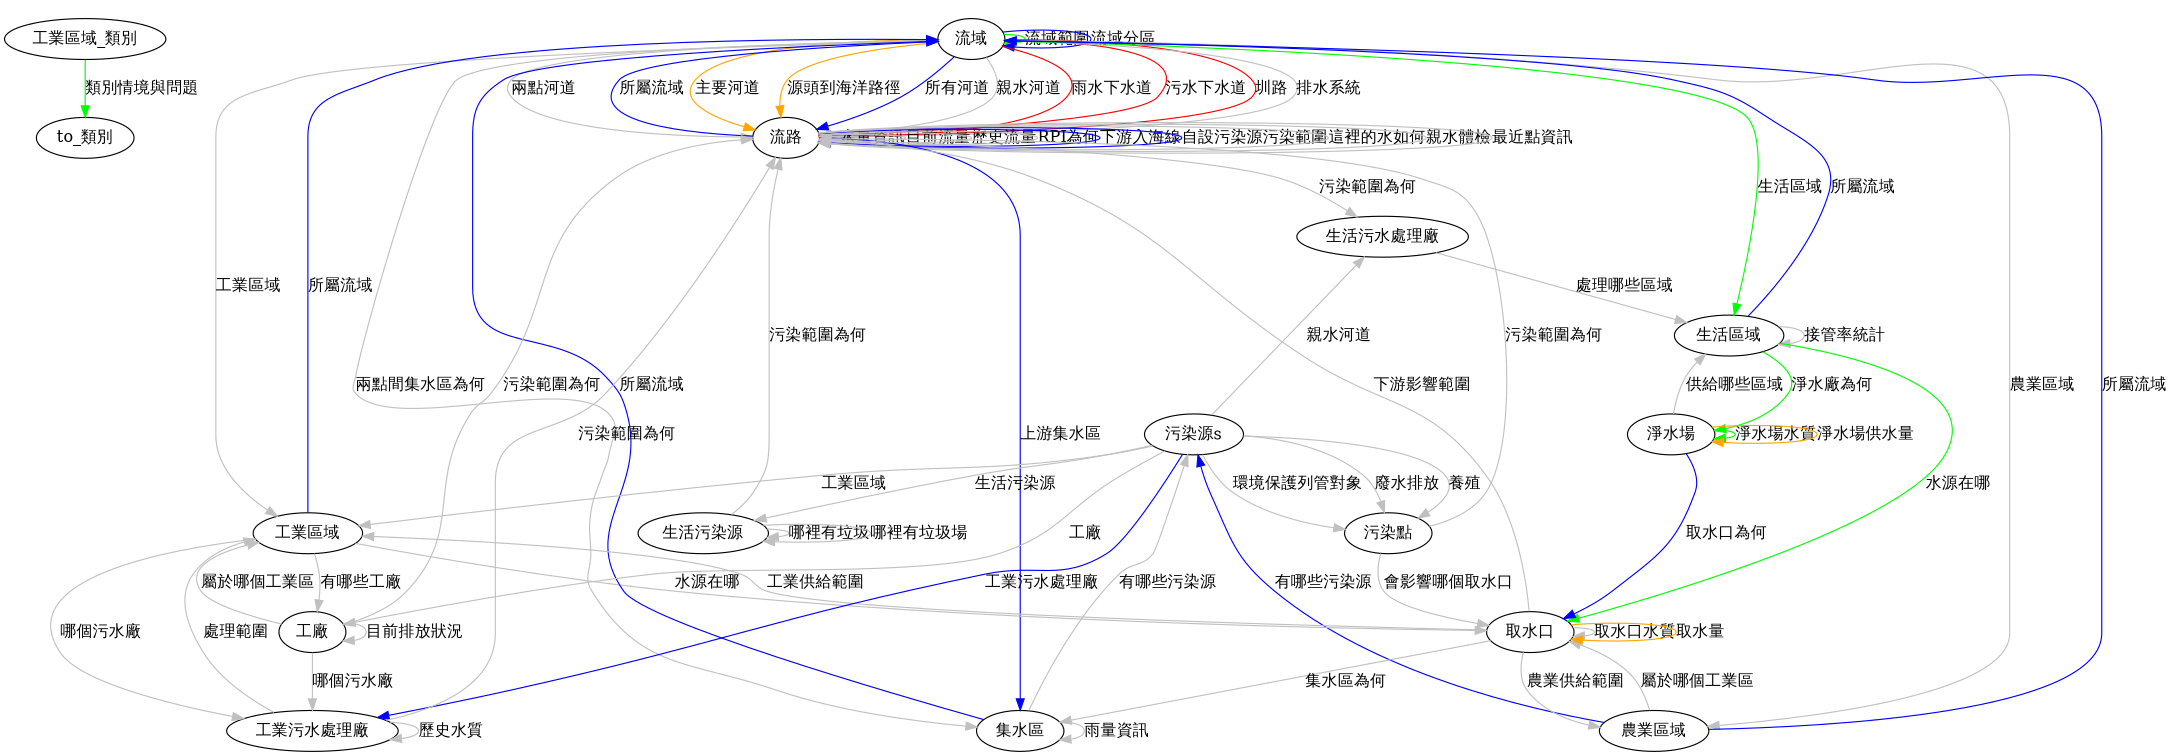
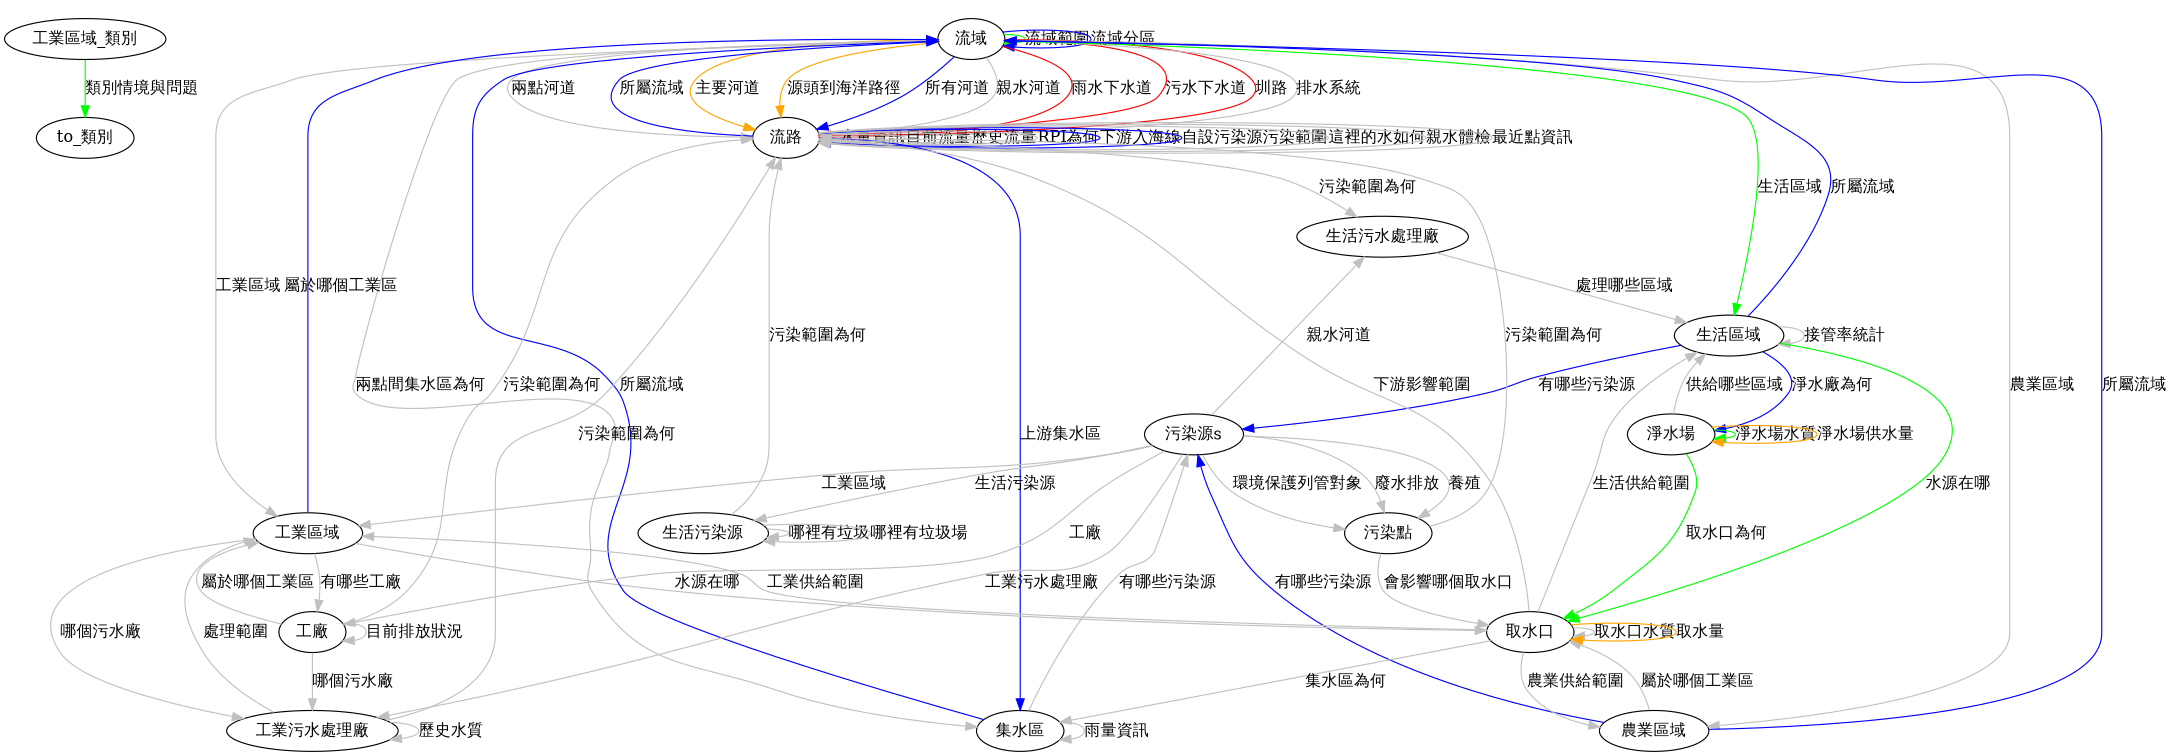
edge "工業區域" -> "流域": label "所屬流域" -> "屬於哪個工業區"
edge "生活區域" -> "污染源s": added, label "有哪些污染源"
edge "生活區域" -> "淨水場": color green -> blue
edge "取水口" -> "生活區域": added, label "生活供給範圍"
edge "淨水場" -> "取水口": color blue -> green
edge "污染源s" -> "工業污水處理廠": color blue -> gray
